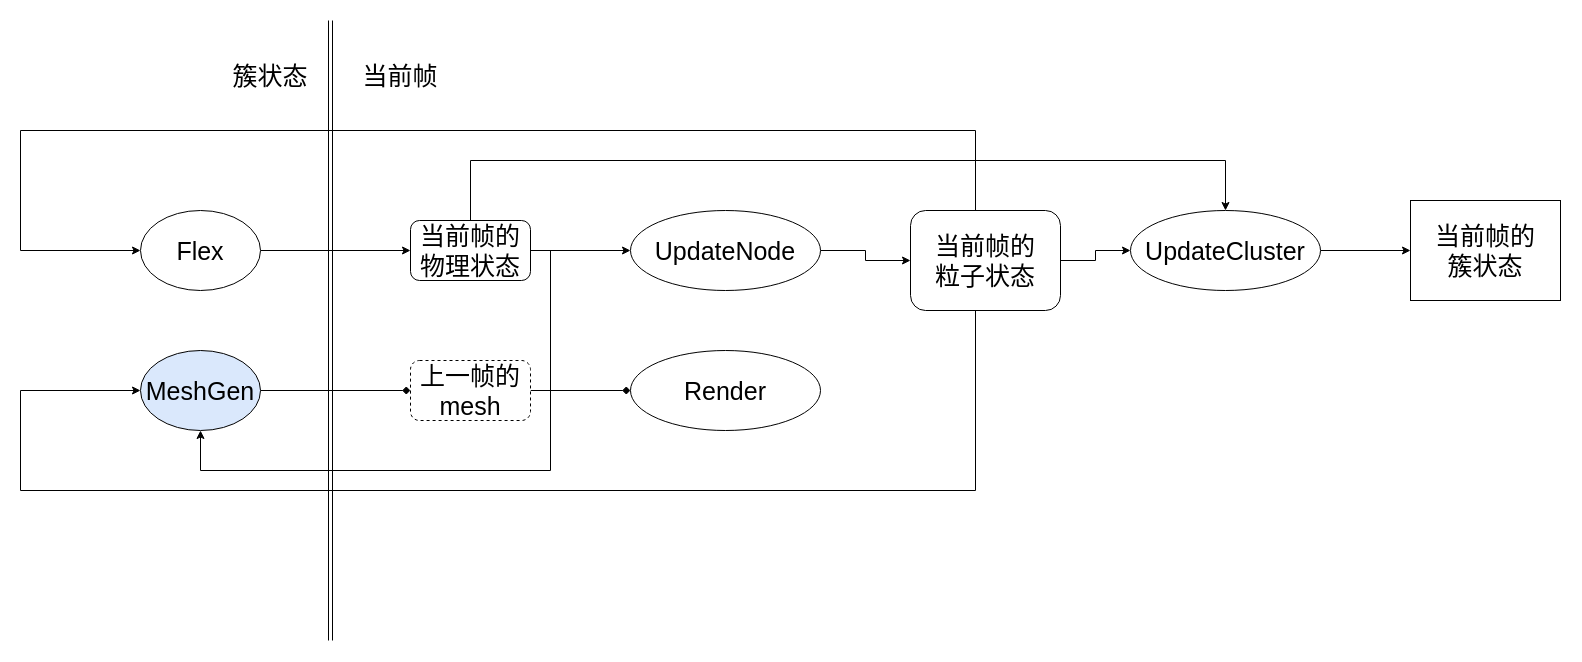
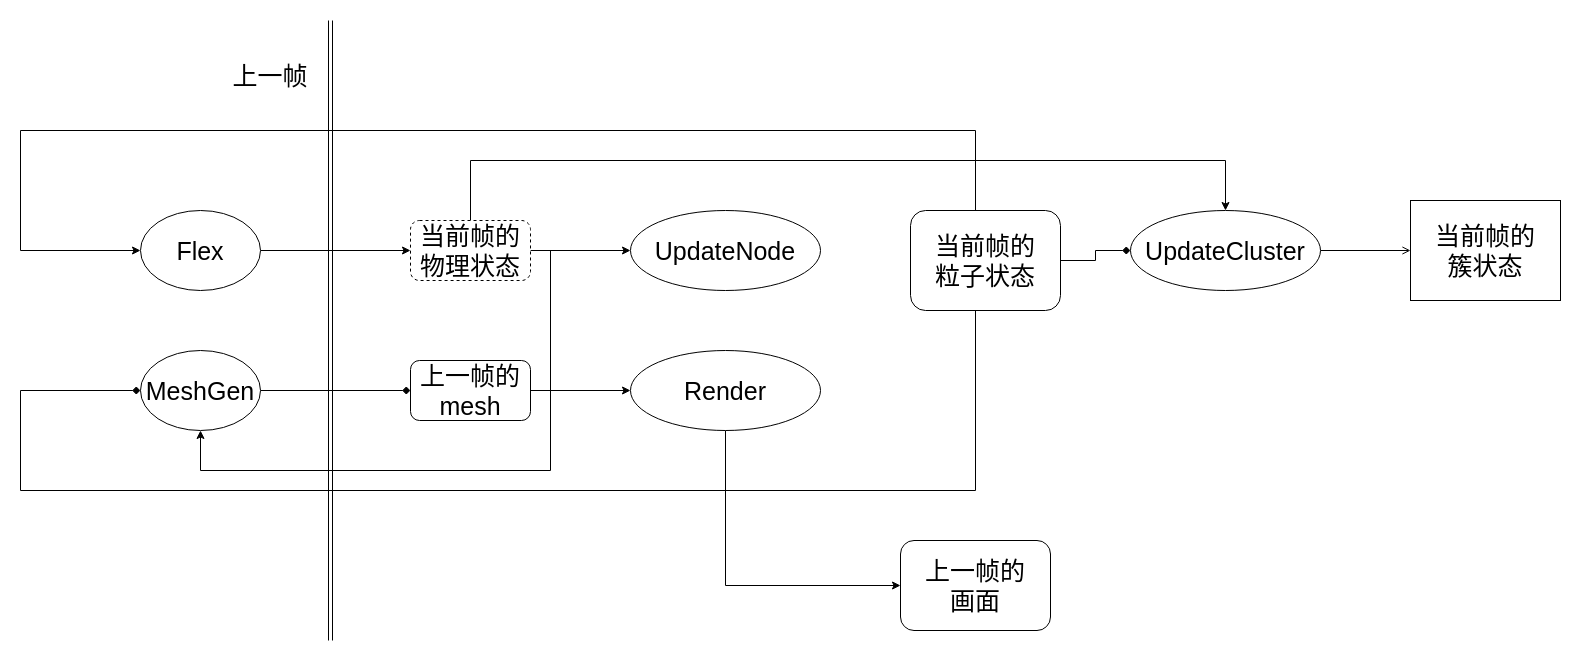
node "簇状态": label "簇状态" -> "上一帧"
node "当前帧": removed
node "当前帧的物理状态": style solid -> dashed
edge "当前帧的 粒子状态" -> "UpdateCluster": arrowhead classic -> diamond
edge "UpdateCluster" -> "当前帧的 簇状态": arrowhead classic -> open
edge "UpdateNode" -> "当前帧的 粒子状态": removed
edge "当前帧的 粒子状态" -> "MeshGen": arrowhead classic -> diamond
node "MeshGen": fillcolor #dae8fc -> #ffffff
node "上一帧的mesh": style dashed -> solid
edge "上一帧的mesh" -> "Render": arrowhead diamond -> classic
edge "Render" -> "上一帧的 画面": added
node "上一帧的 画面": added
